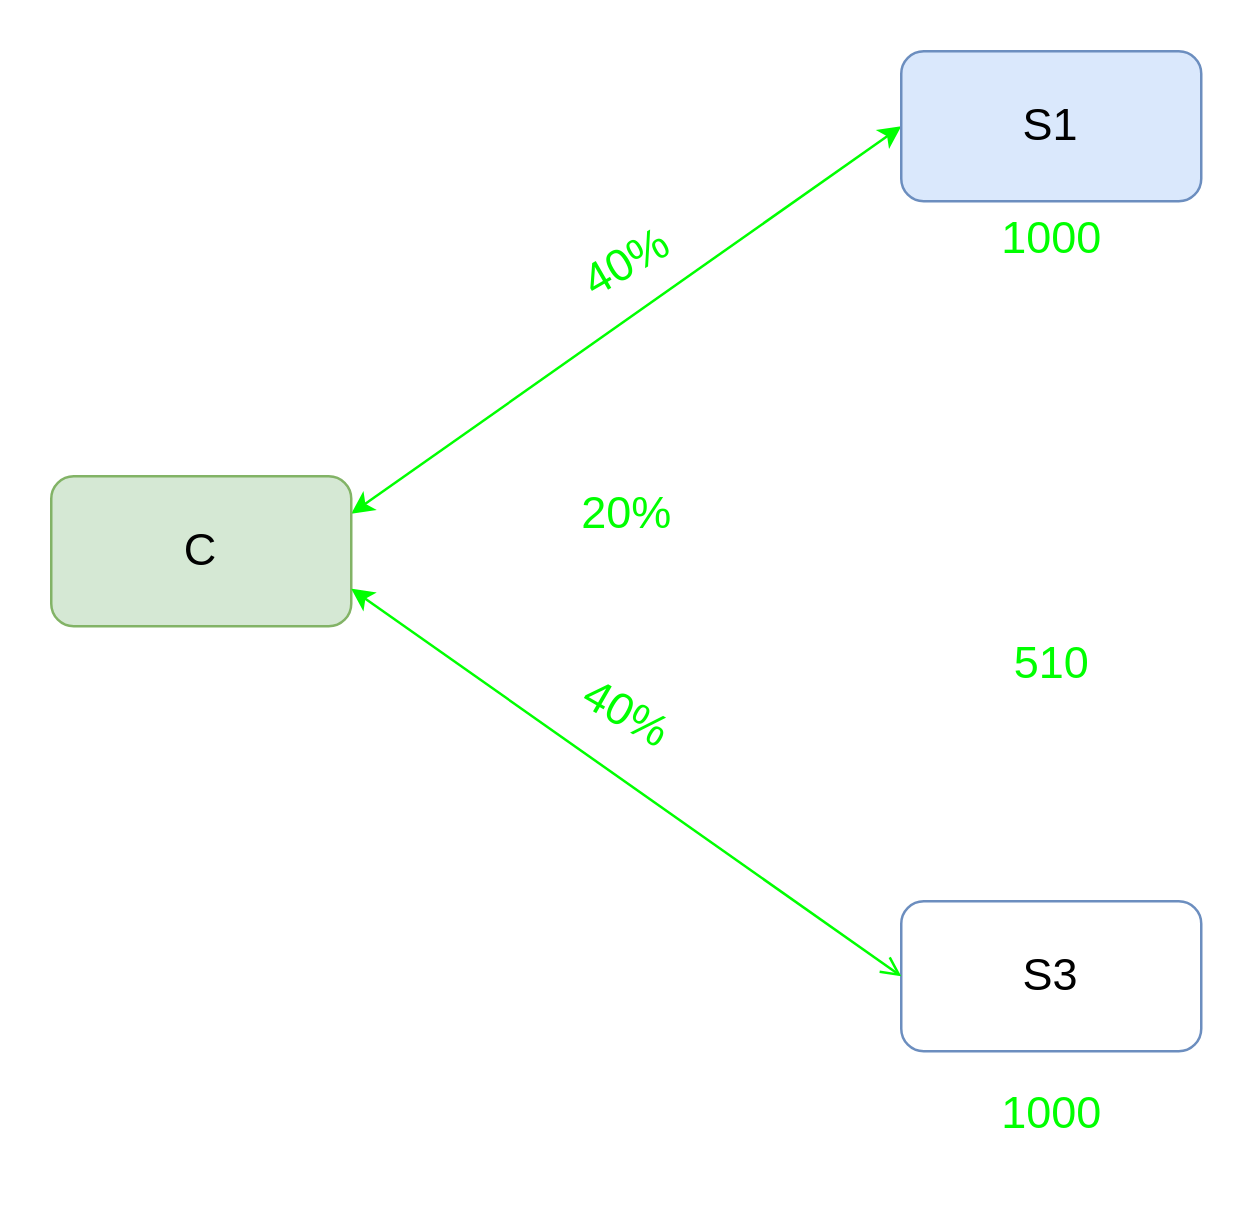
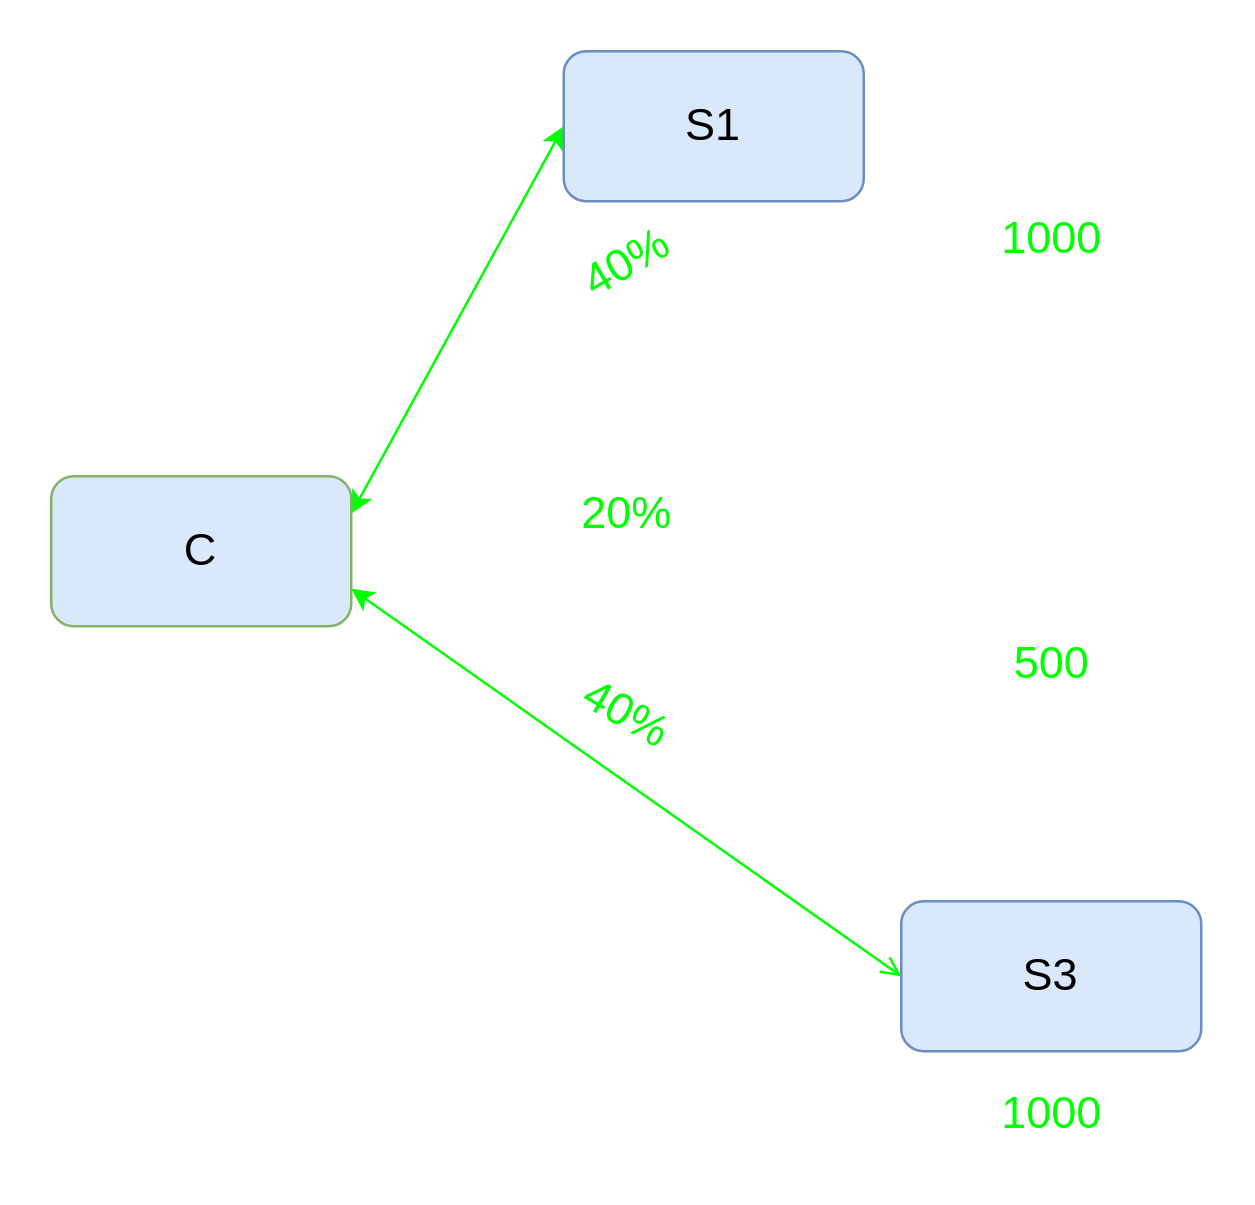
node "S1": moved (1051, 126) -> (714, 126)
node "C": fillcolor #d5e8d4 -> #dae8fc
node "510": label "510" -> "500"
node "S3": fillcolor #ffffff -> #dae8fc
